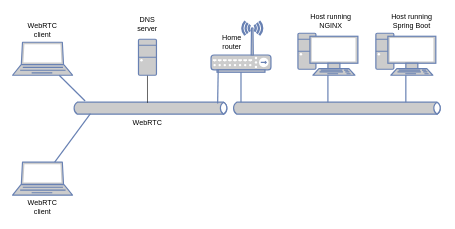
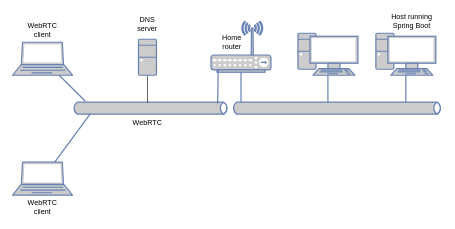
node "Host running NGINX": removed
